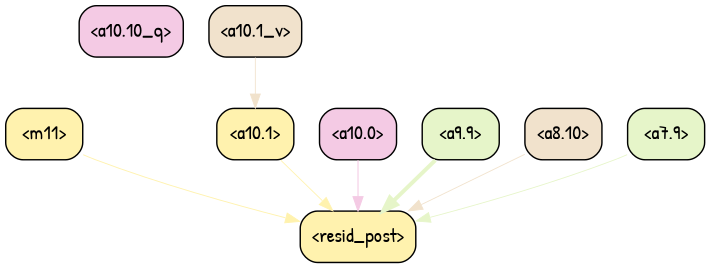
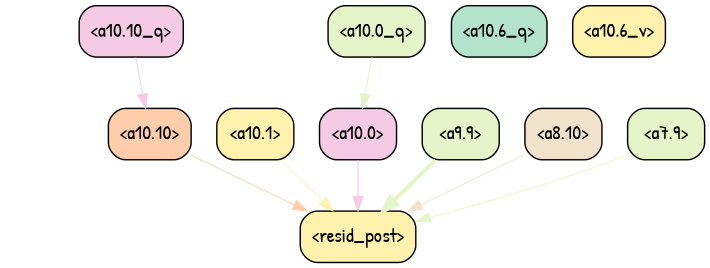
node "<a10.1_v>": removed
node "<a10.0_q>": added
node "<a10.6_q>": added
node "<a10.6_v>": added
node "<m11>": removed
node "<a10.10>": added
